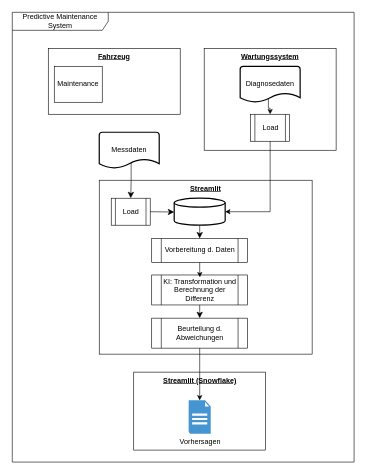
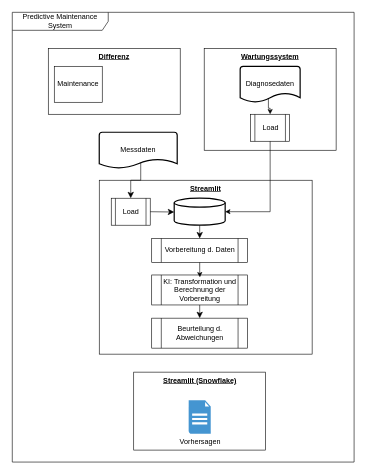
node "Fahrzeug": label "Fahrzeug" -> "Differenz"
node "Messdaten": size 60x36 -> 78x36
node "KI: Transformation und Berechnung der Differenz": label "KI: Transformation und Berechnung der Differenz" -> "KI: Transformation und Berechnung der Vorbereitung"
edge "Beurteilung d. Abweichungen" -> "Vorhersagen": removed
